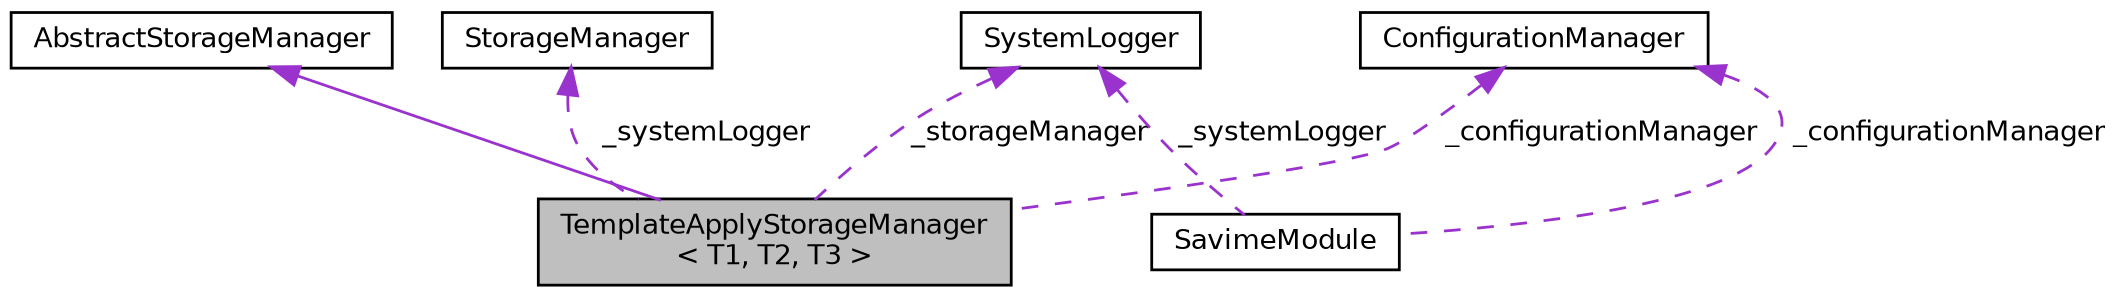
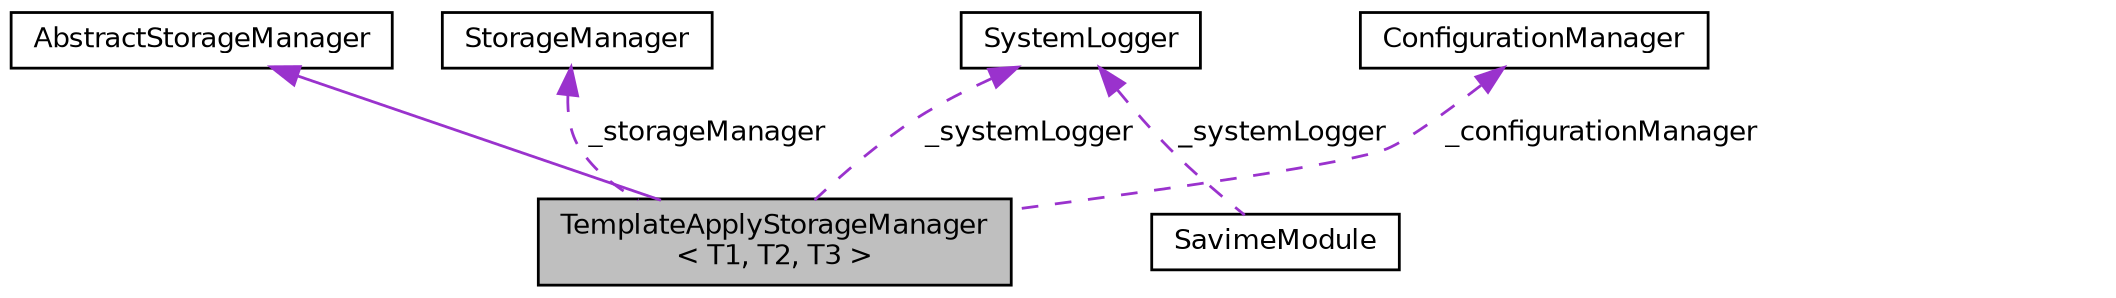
edge "TemplateApplyStorageManager < T1, T2, T3 >" -> "StorageManager": label " _systemLogger" -> " _storageManager"
edge "TemplateApplyStorageManager < T1, T2, T3 >" -> "SystemLogger": label " _storageManager" -> " _systemLogger"
edge "SavimeModule" -> "ConfigurationManager": removed, label "_configurationManager"
